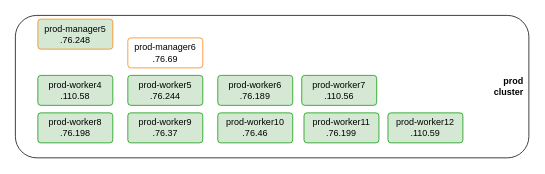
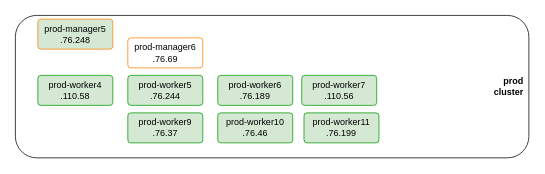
node "prod-worker8 .76.198": removed
node "prod-worker12 .110.59": removed
